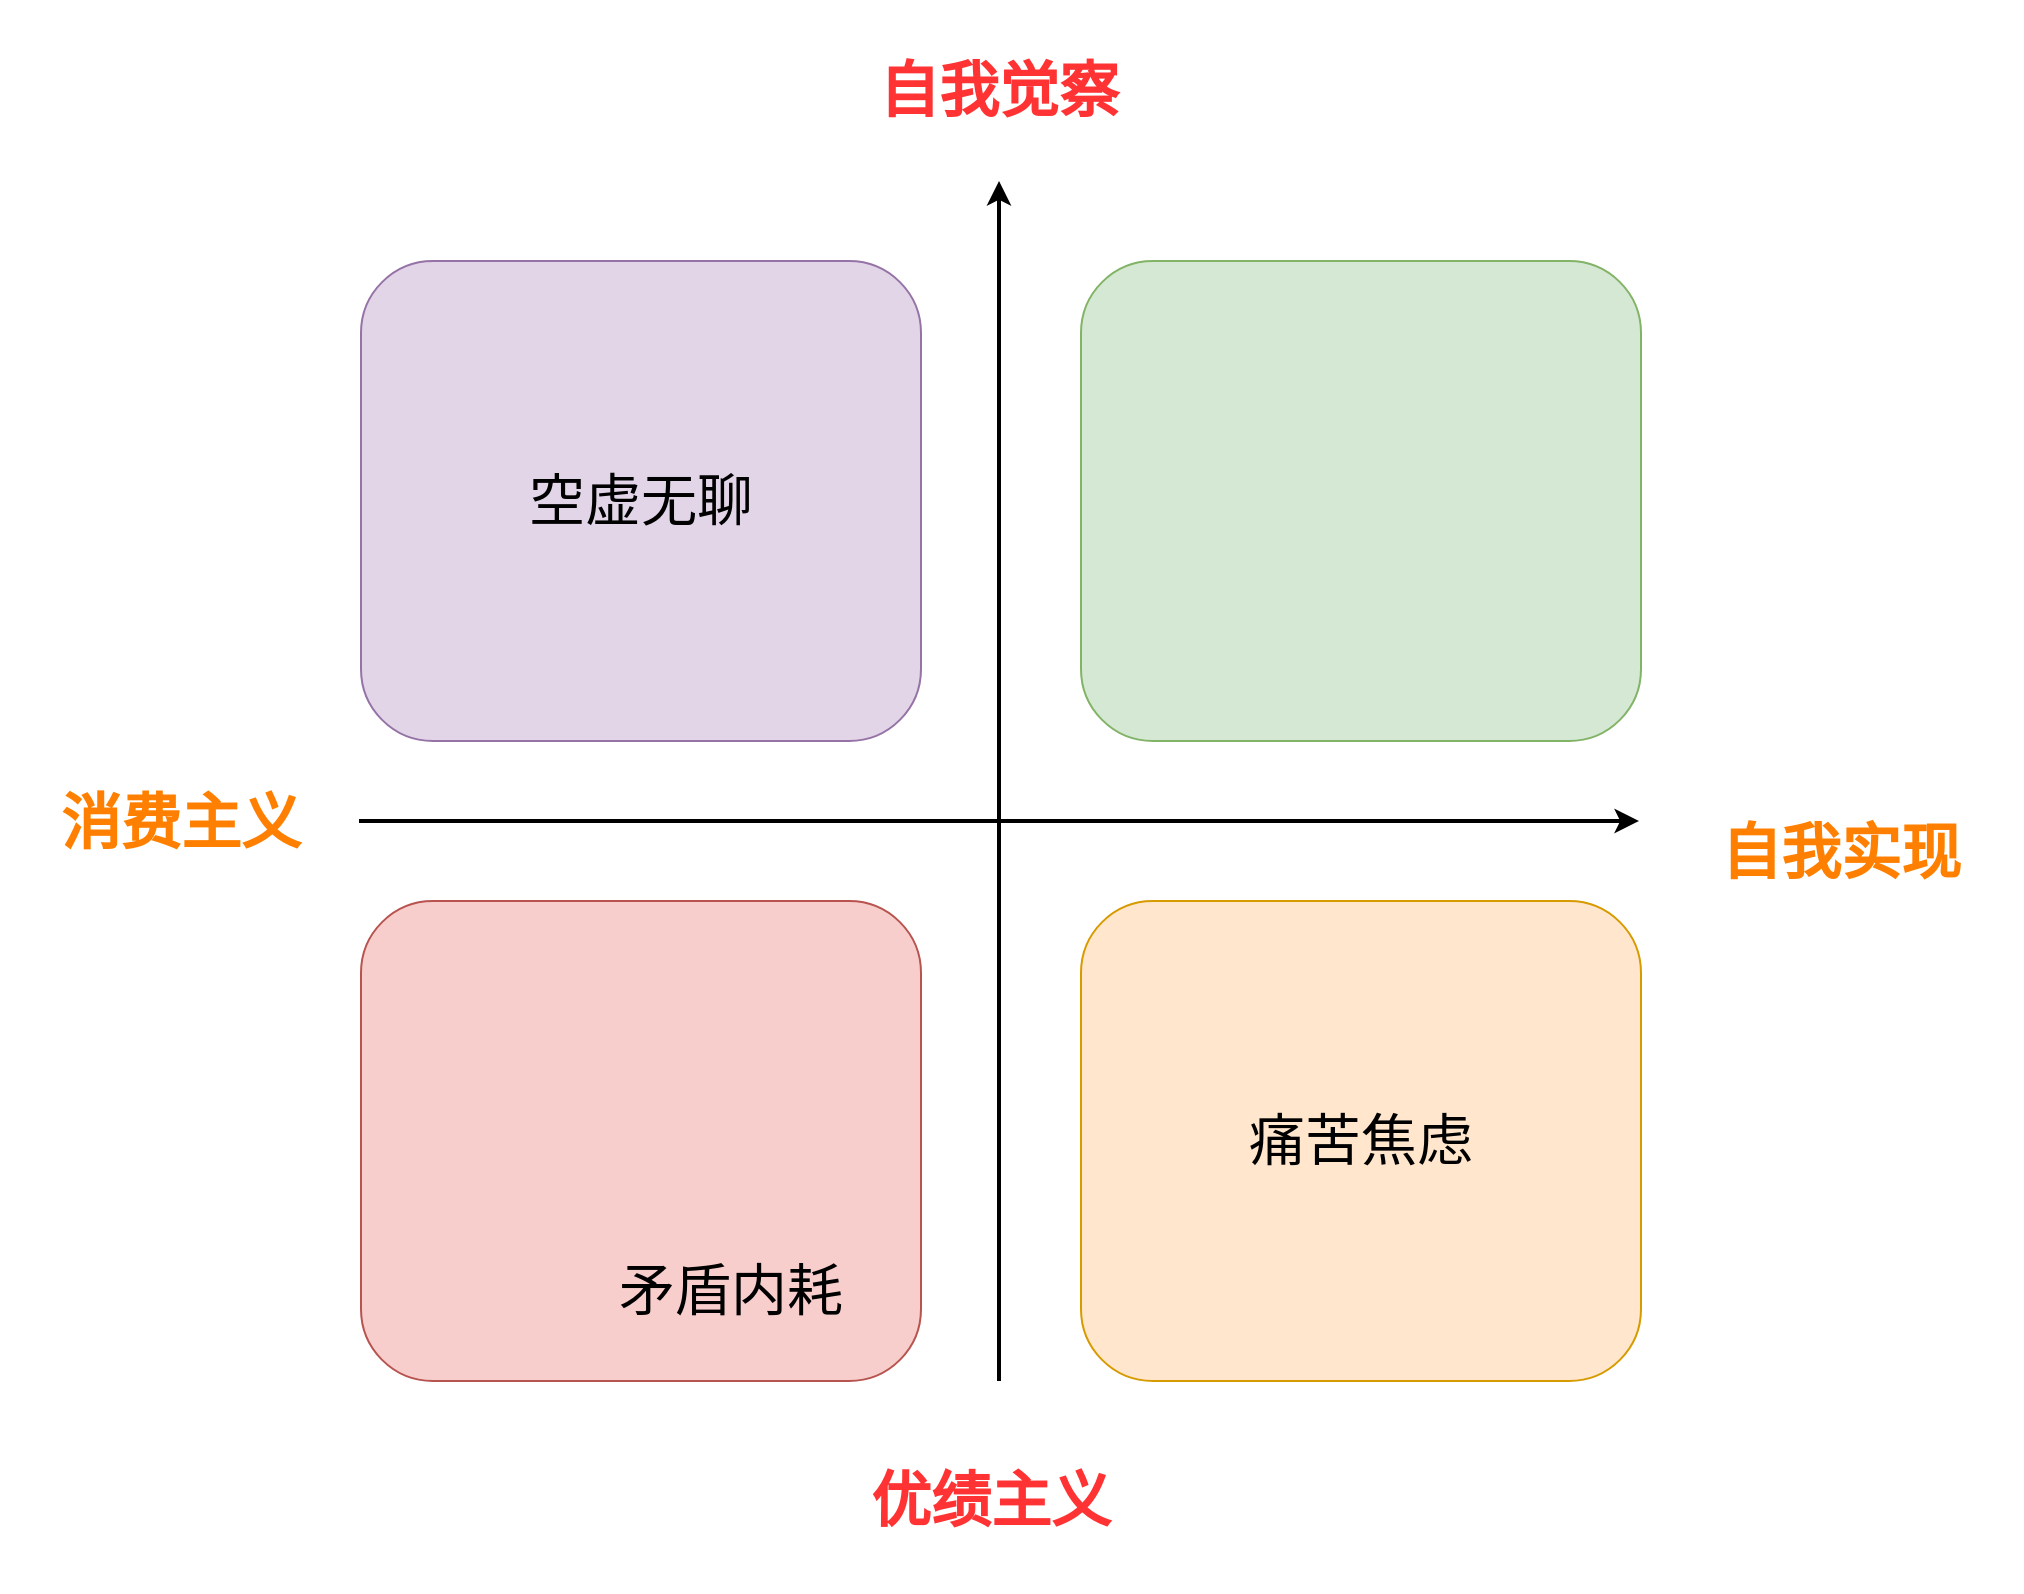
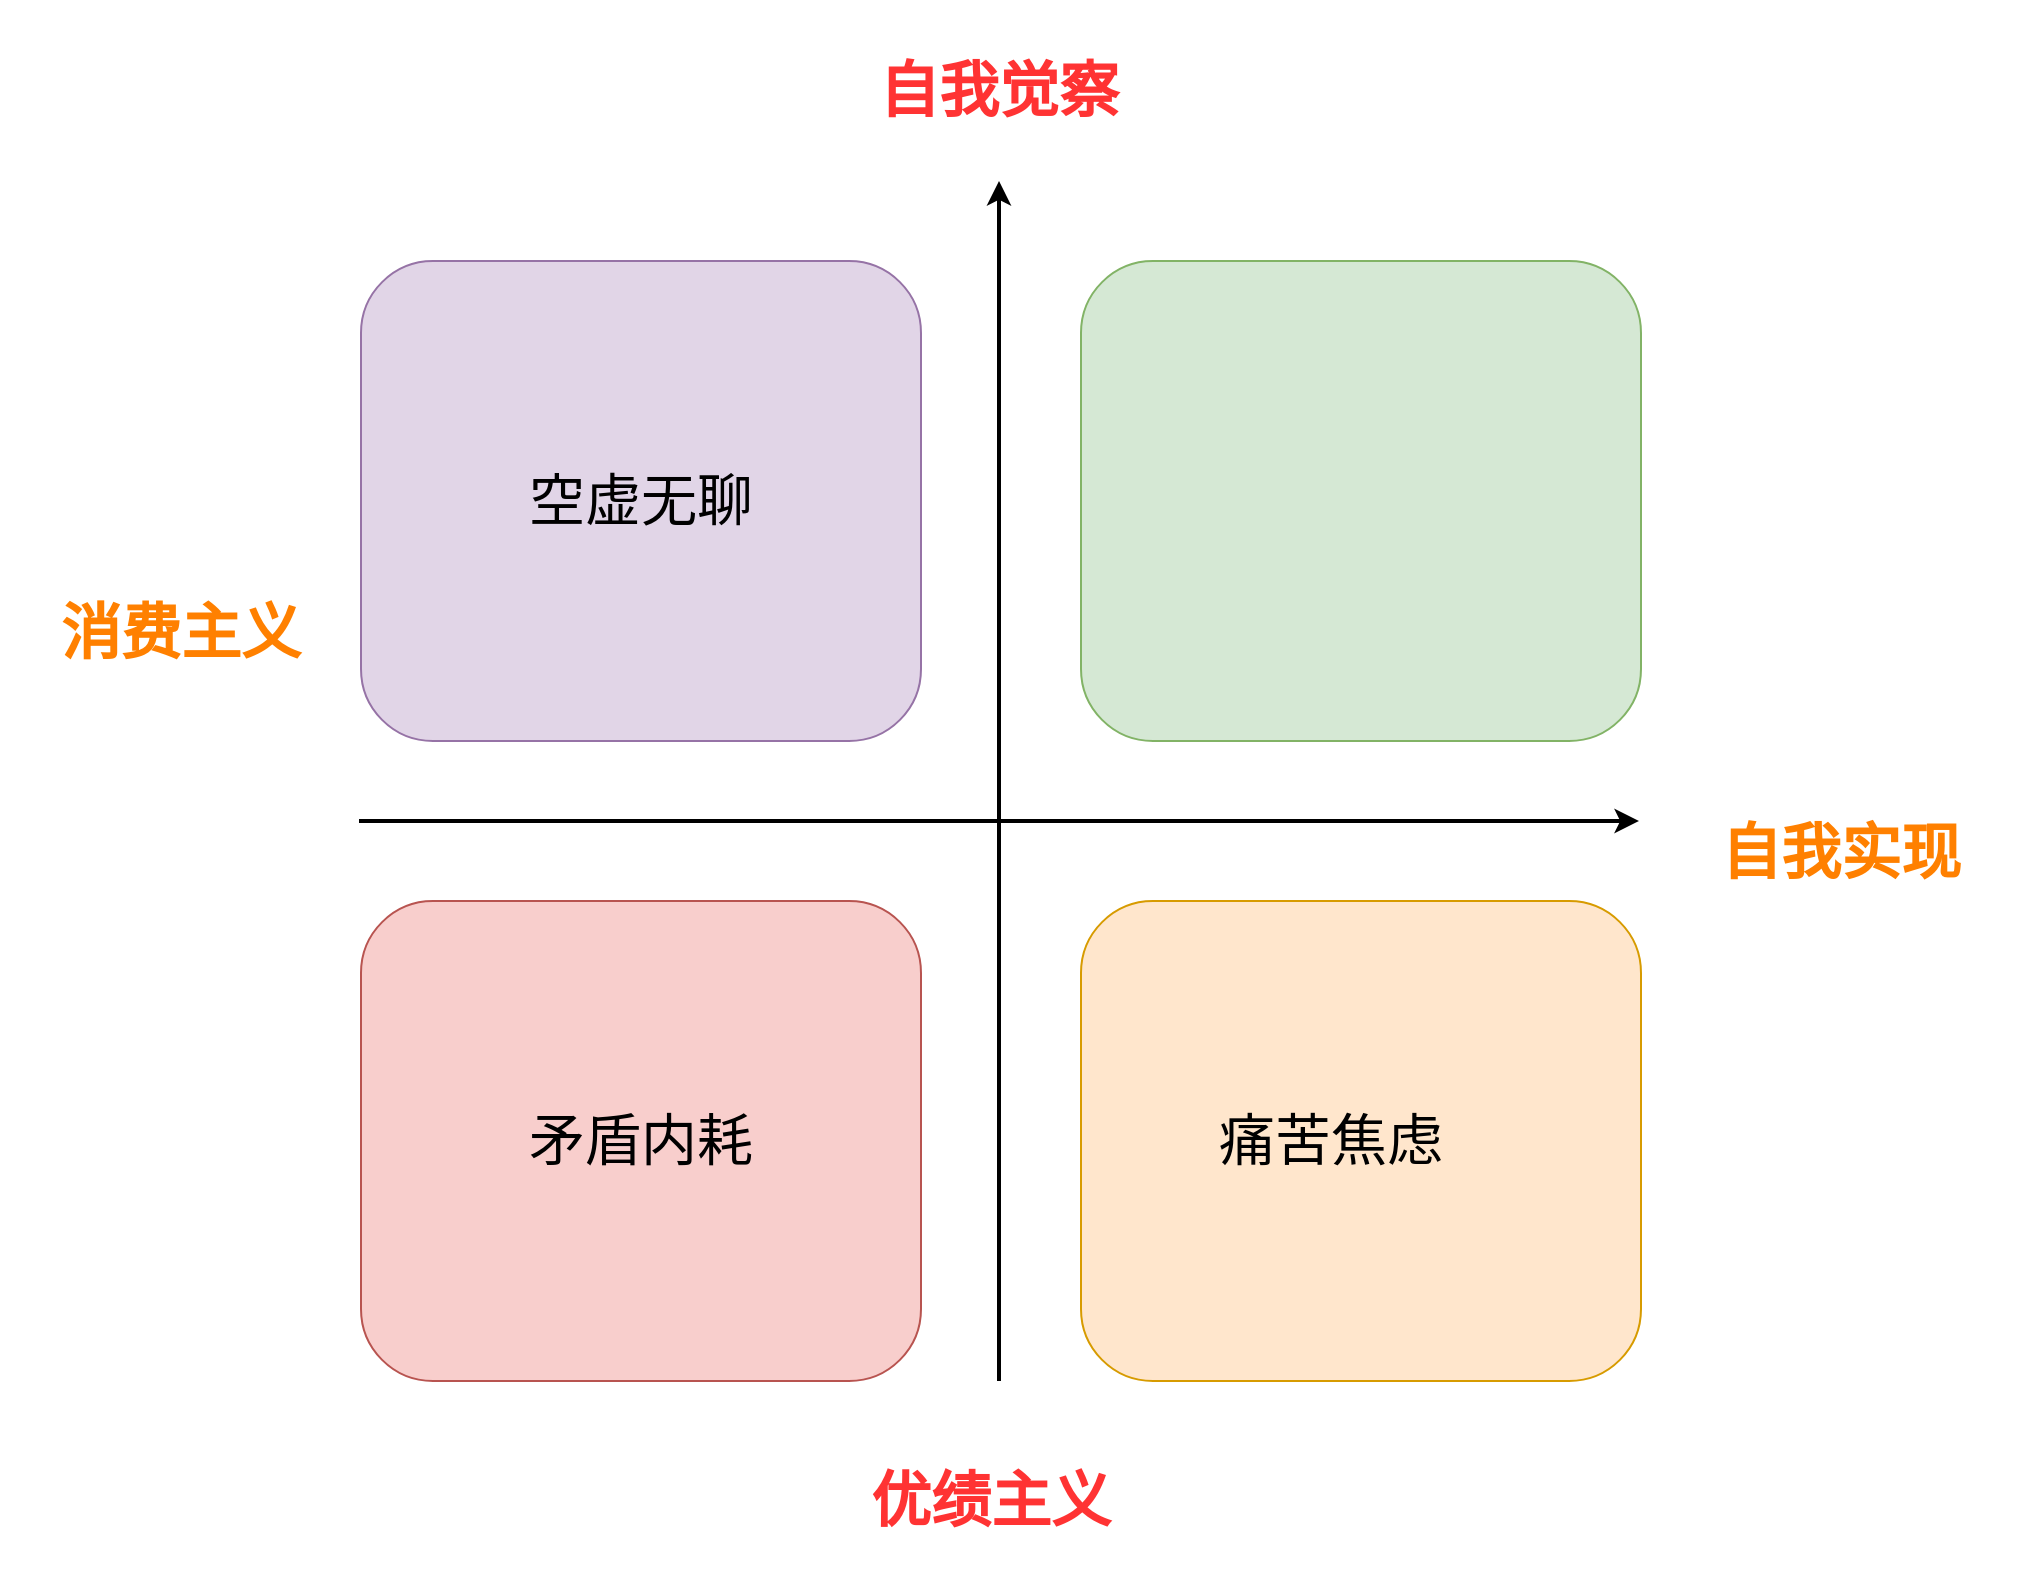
node "消费主义": moved (181, 823) -> (181, 633)
node "痛苦焦虑": moved (1361, 1141) -> (1331, 1141)
node "矛盾内耗": moved (731, 1291) -> (641, 1141)
